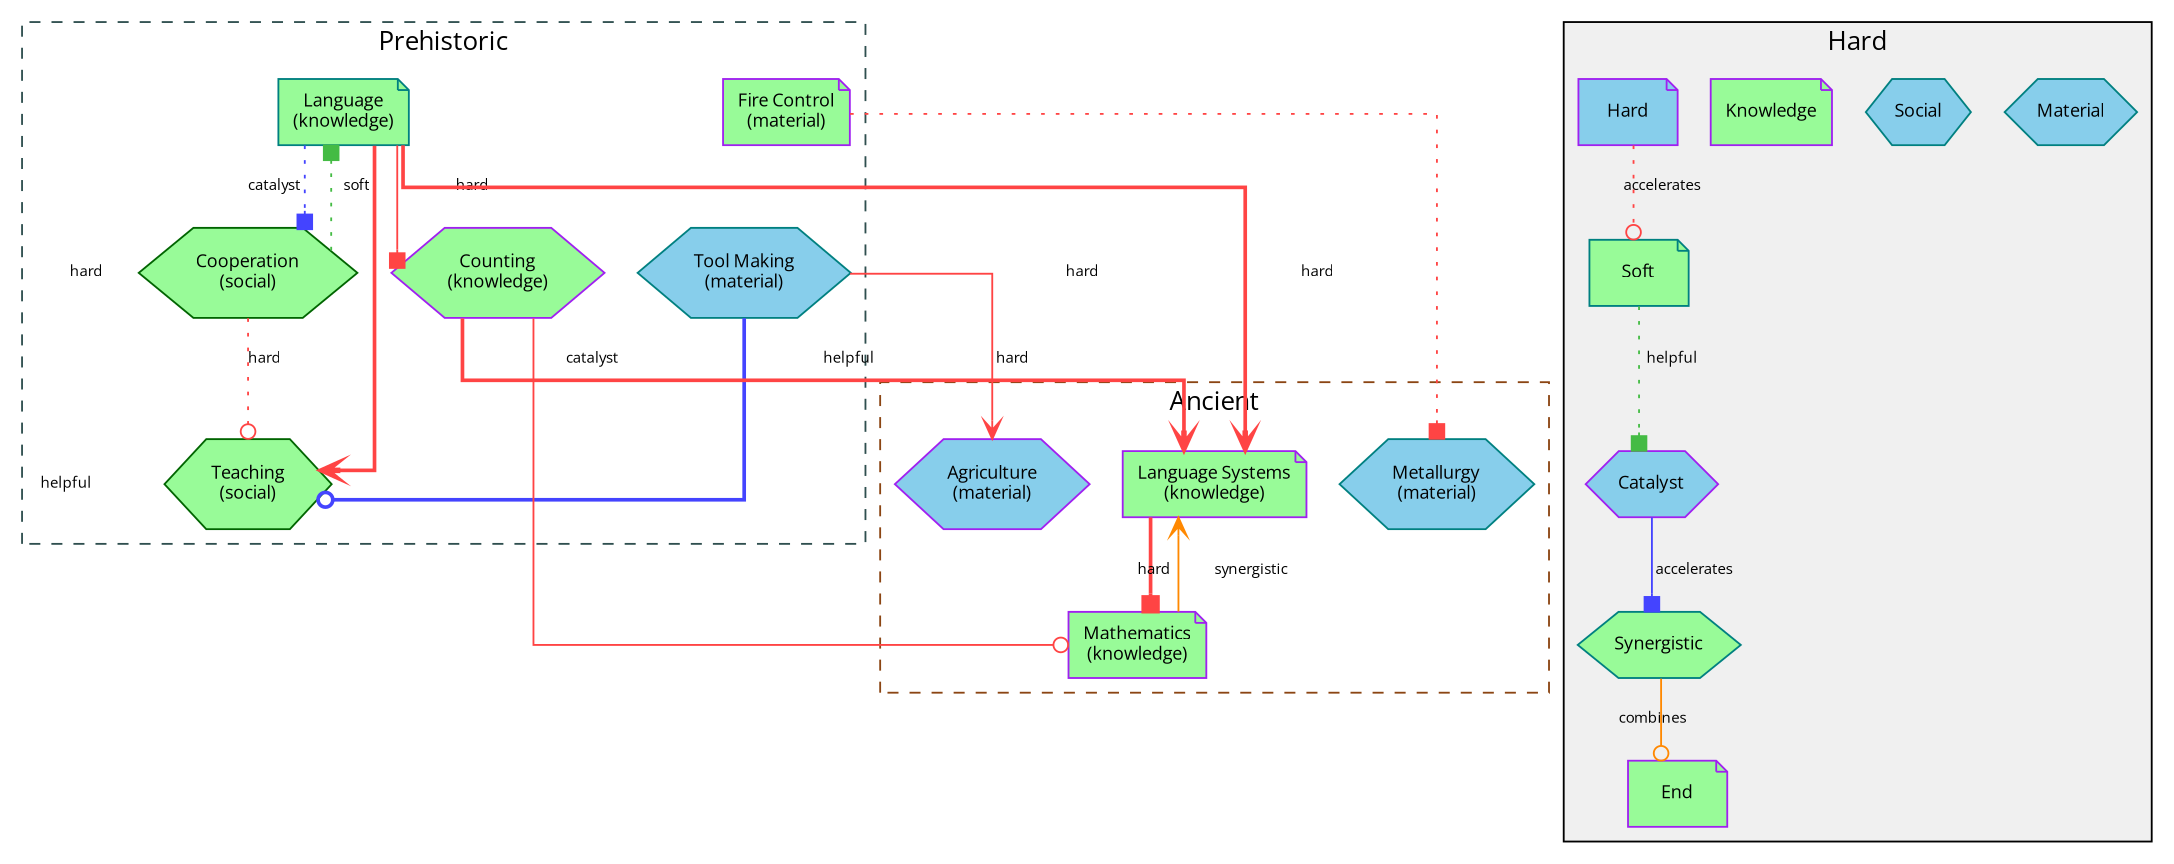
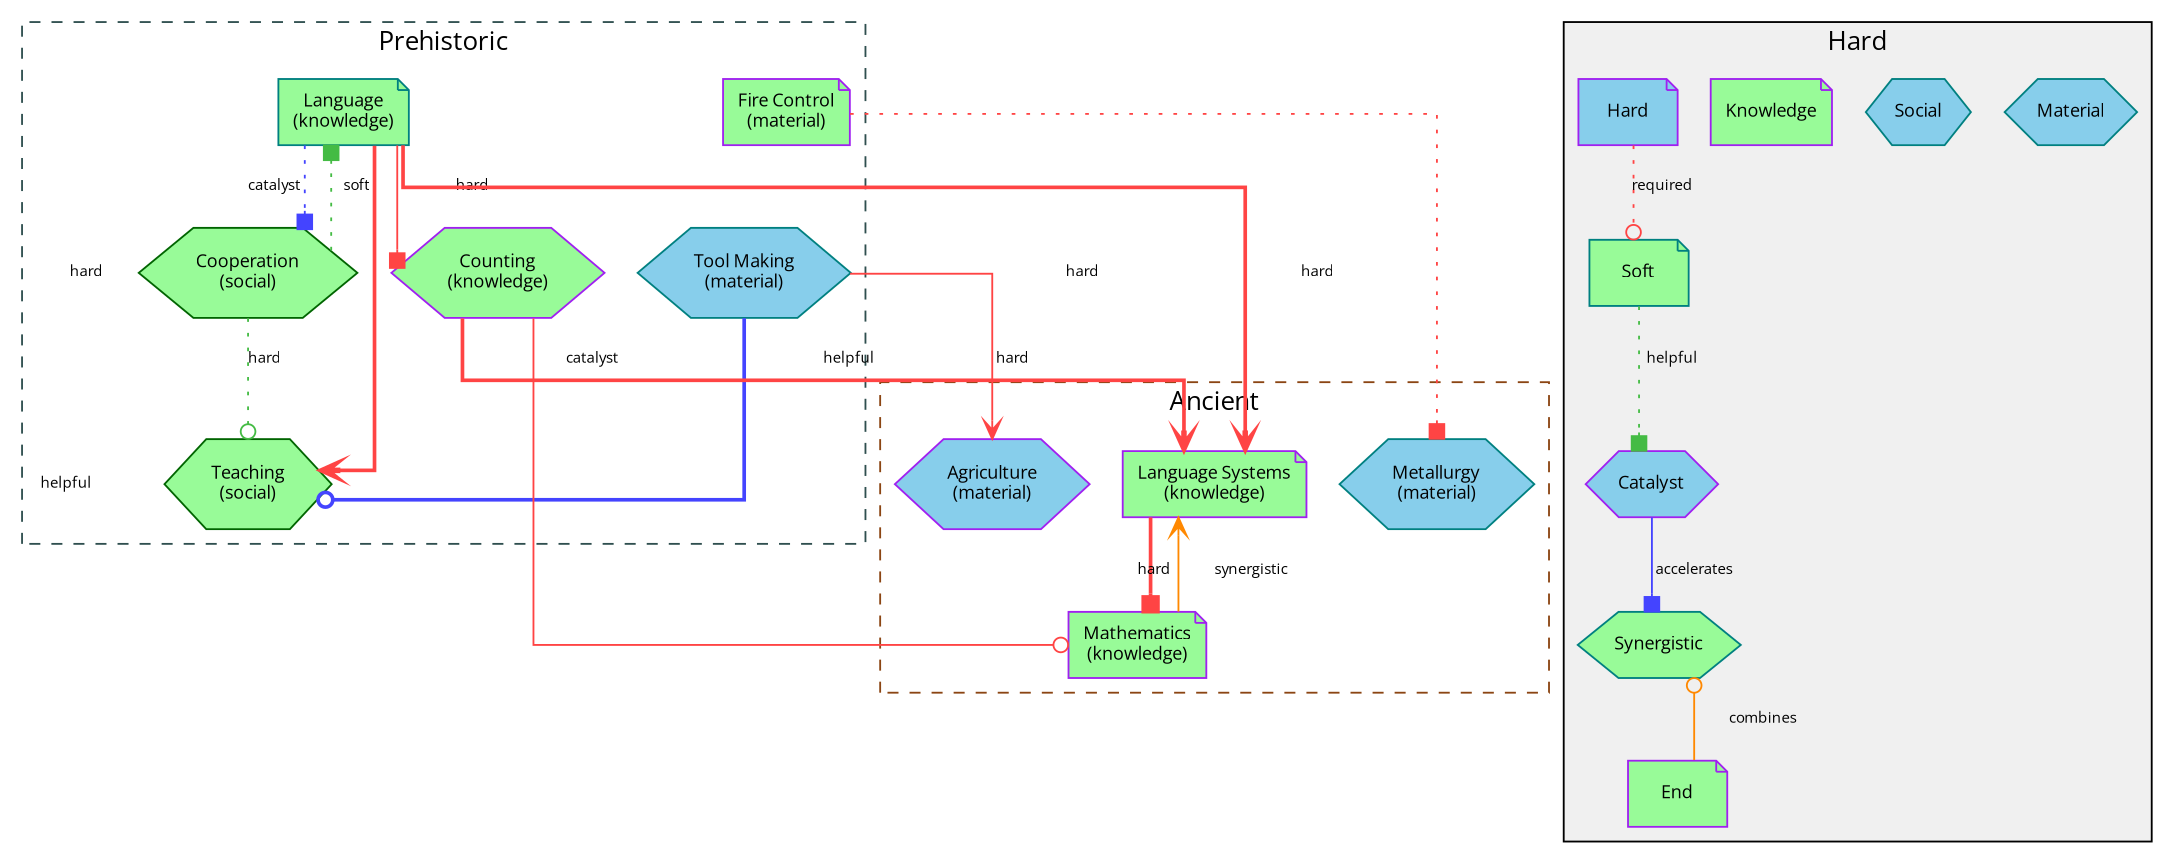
edge "Hard" -> "Soft": label "accelerates" -> "required"
edge "Cooperation (social)" -> "Teaching (social)": color #ff4444 -> #44bb44
edge "Synergistic" -> "End": reversed
